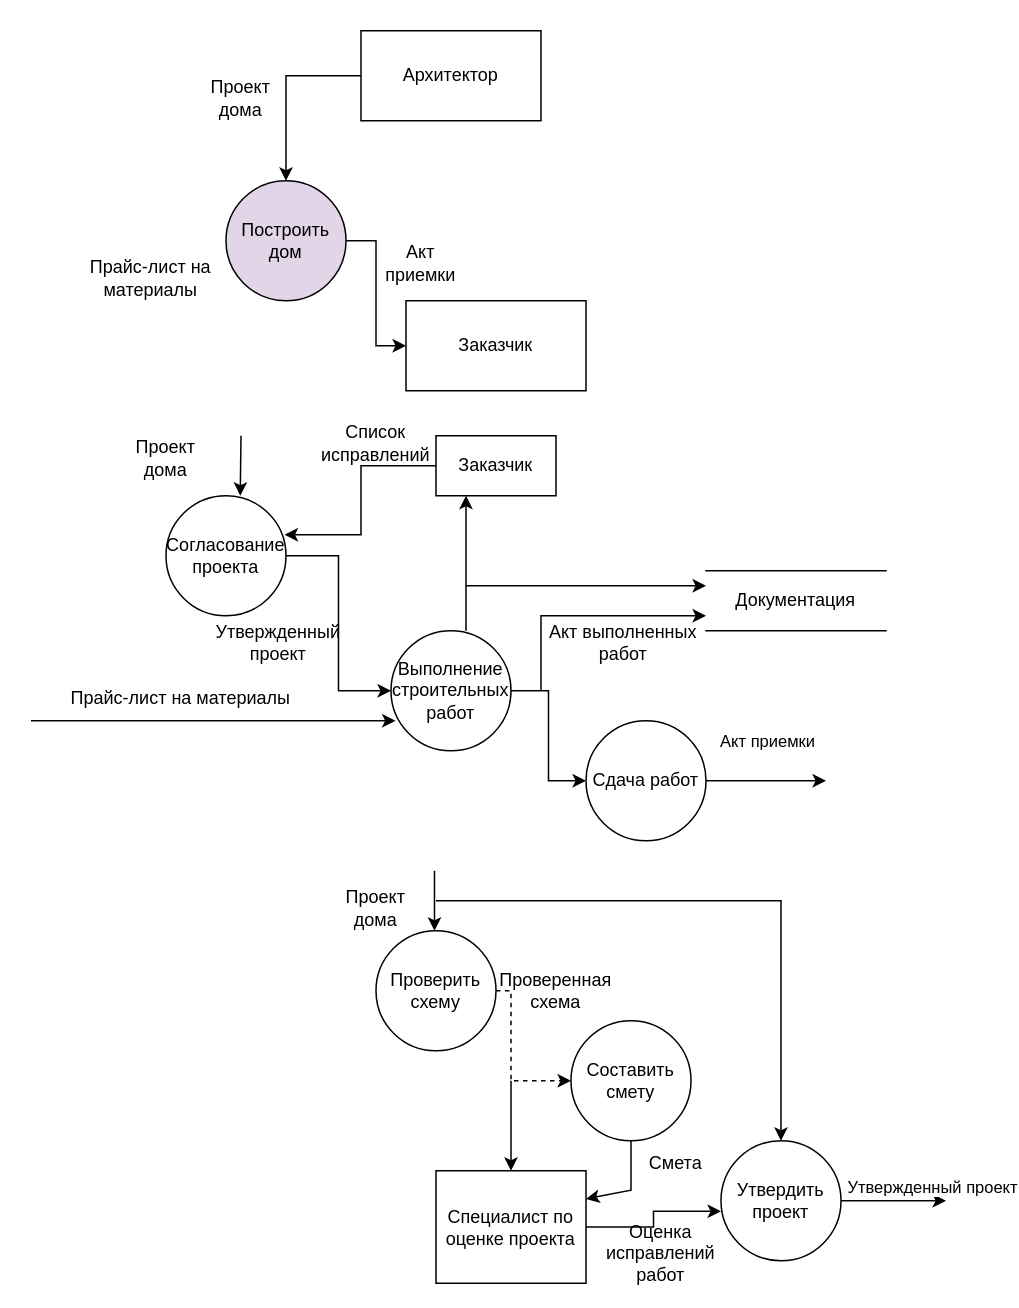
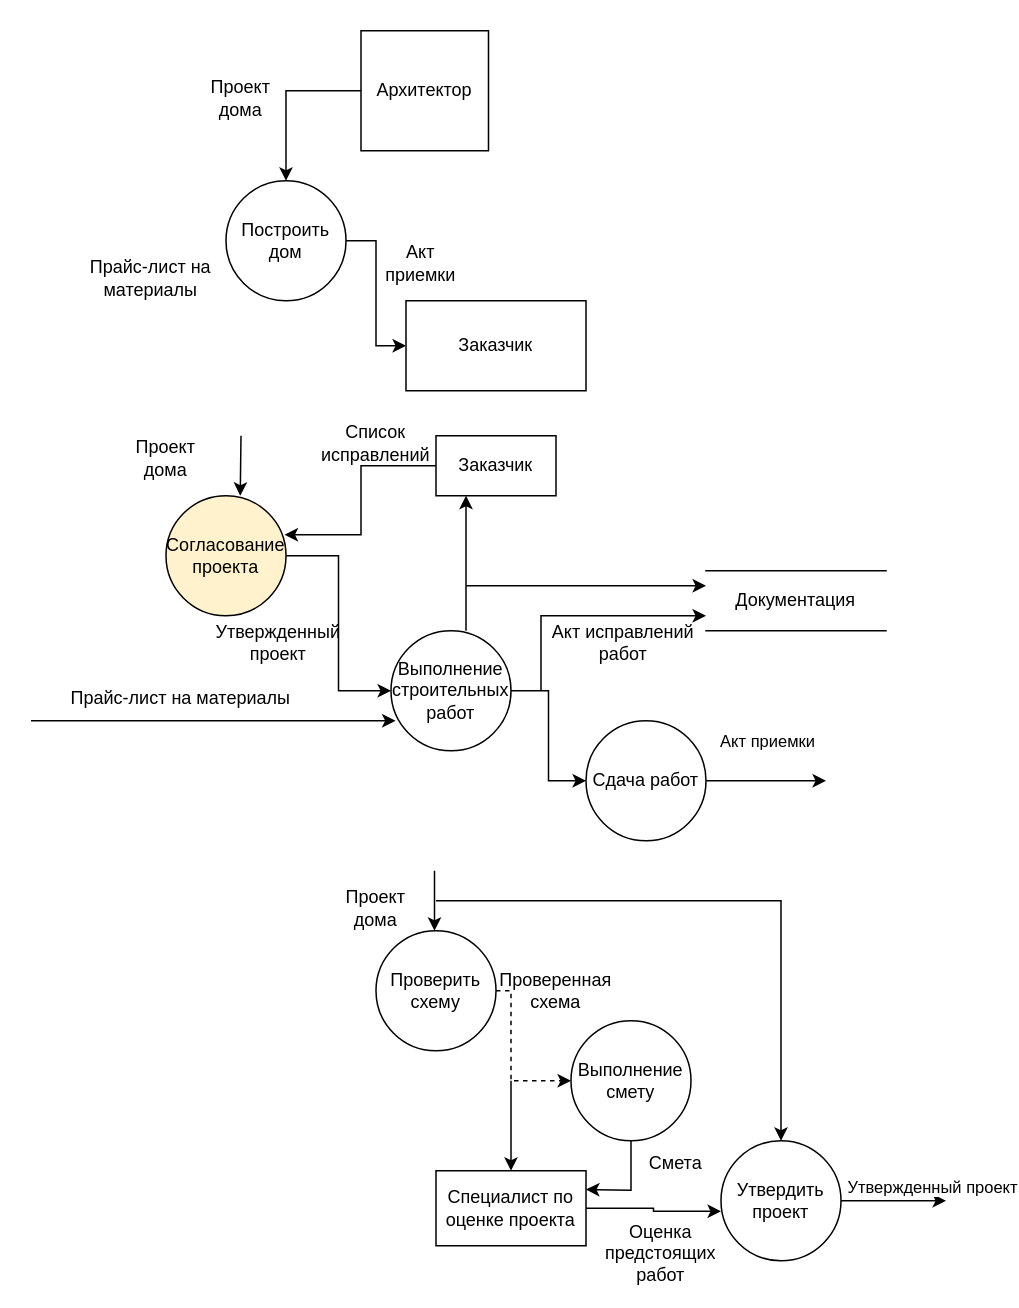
node "Архитектор": size 180x90 -> 128x120
node "Построить дом": fillcolor #e1d5e7 -> #ffffff
node "Согласование проекта": fillcolor #ffffff -> #fff2cc
node "Акт выполненных работ": label "Акт выполненных работ" -> "Акт исправлений работ"
node "Составить смету": label "Составить смету" -> "Выполнение смету"
node "Специалист по оценке проекта": size 150x113 -> 150x75
node "Оценка исправлений работ": label "Оценка исправлений работ" -> "Оценка предстоящих работ"
